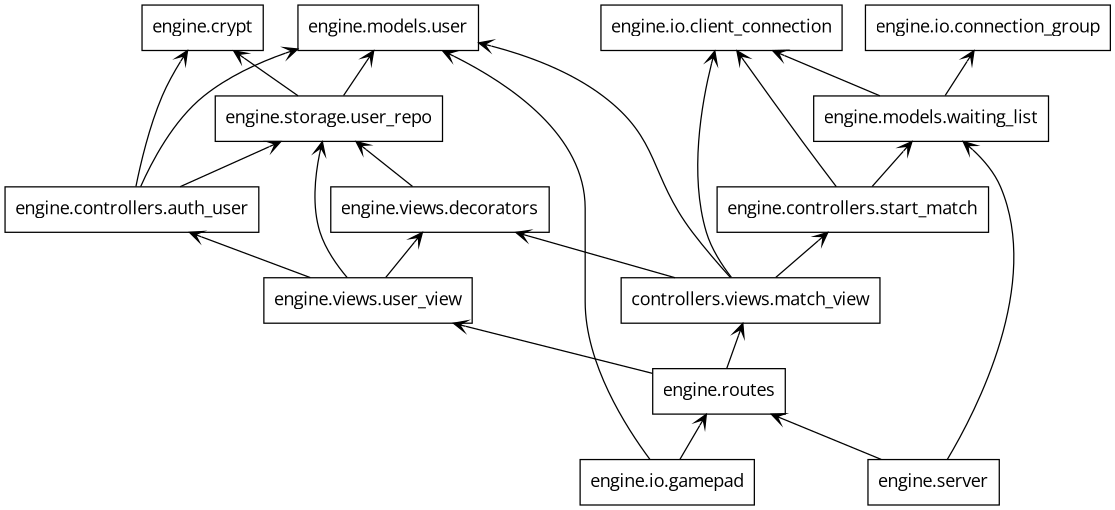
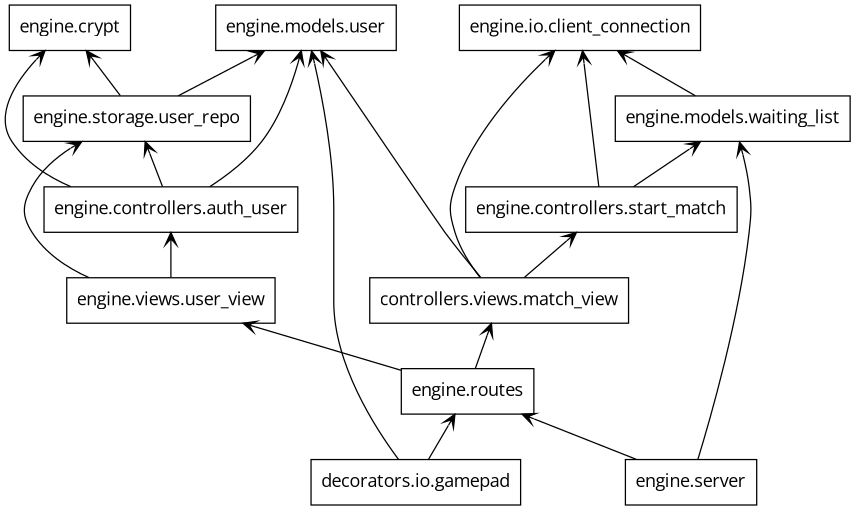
node "engine.io.connection_group": removed
node "engine.views.decorators": removed
node "engine.io.gamepad": label "engine.io.gamepad" -> "decorators.io.gamepad"
